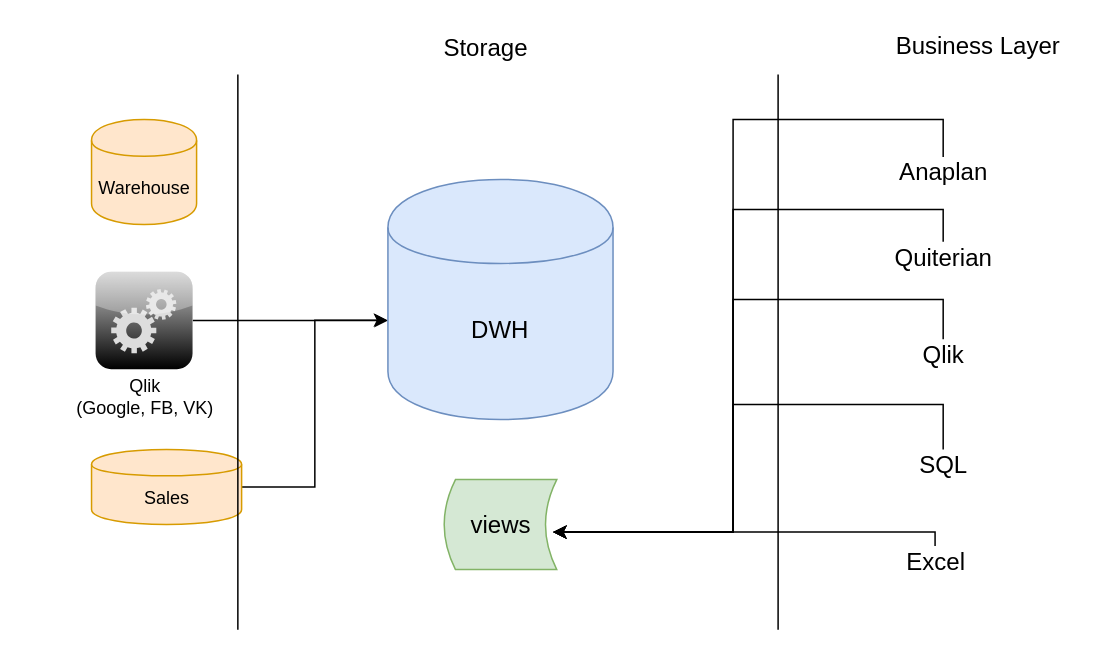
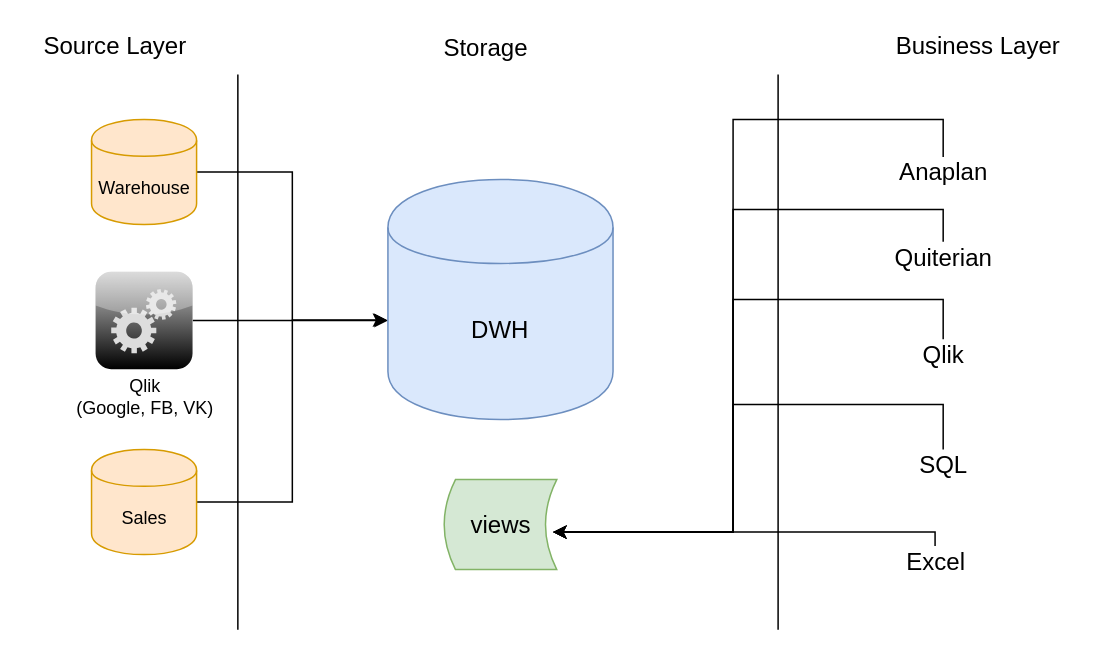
node "Source Layer": added
edge "Warehouse" -> "DWH": added
node "Sales": size 150x75 -> 105x105
